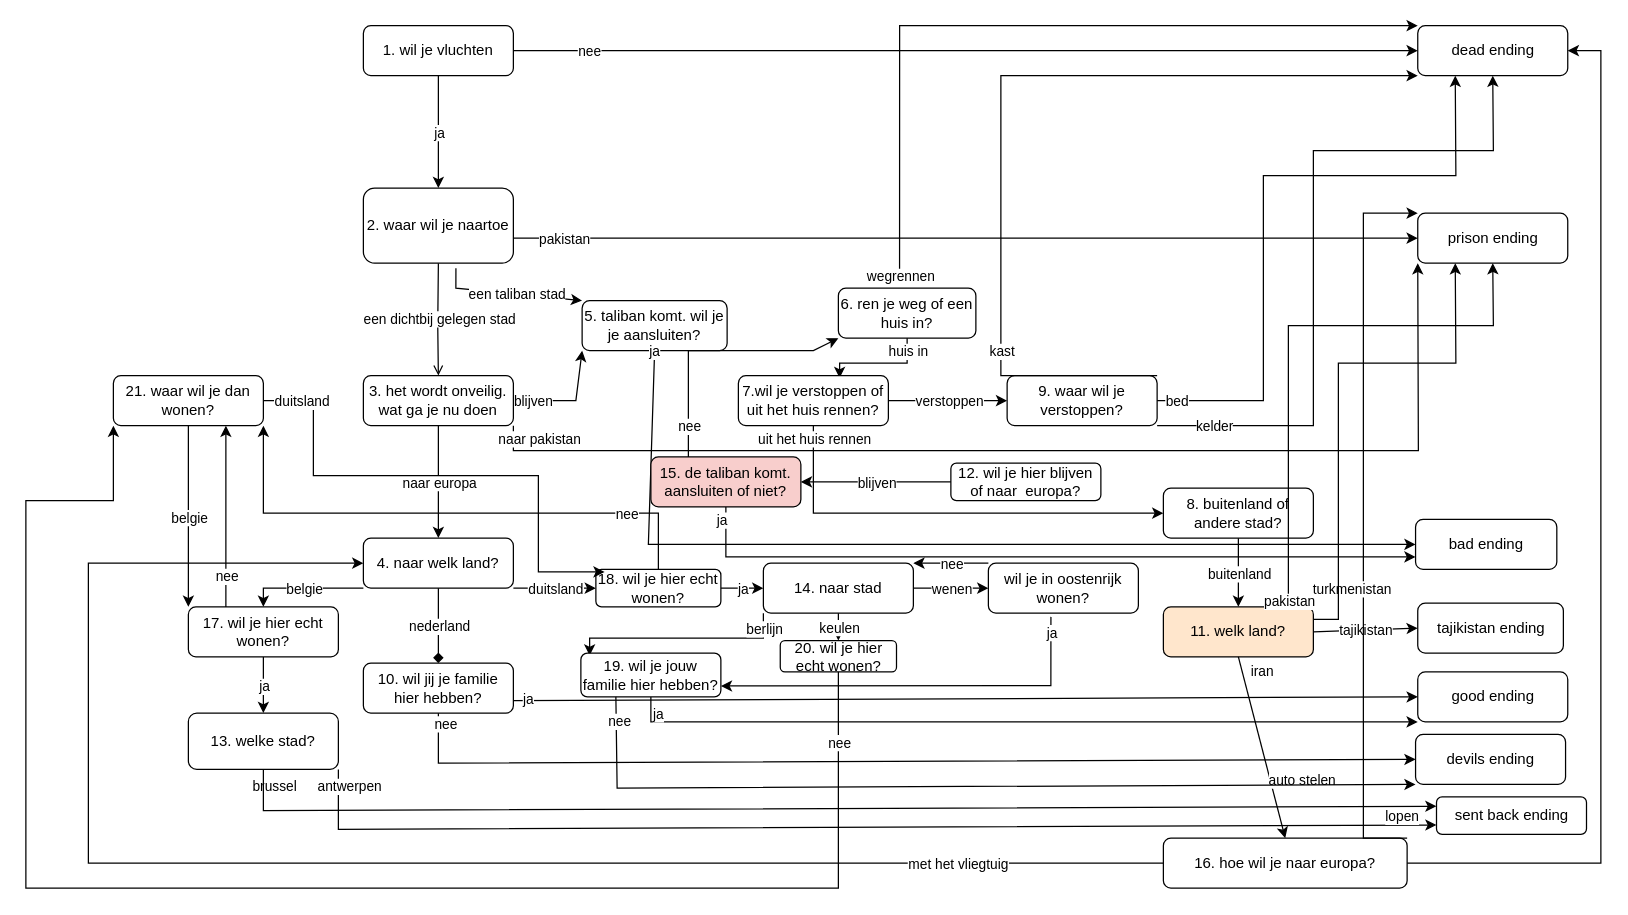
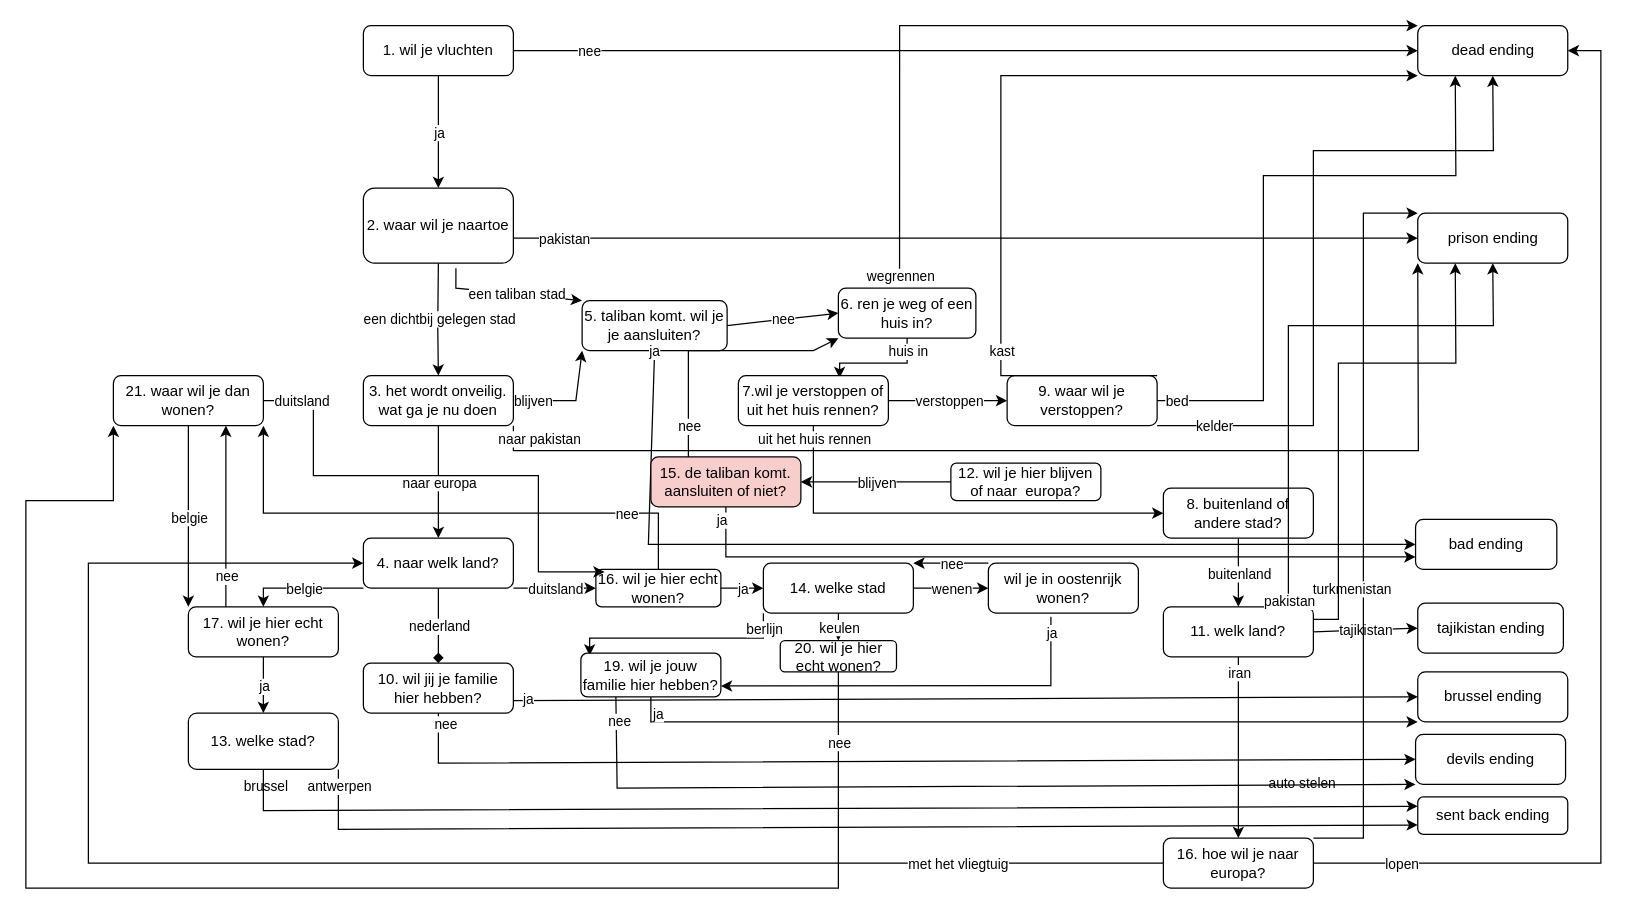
edge "5. taliban komt. wil je je aansluiten?" -> "6. ren je weg of een huis in?": added, label "nee"
edge "2. waar wil je naartoe" -> "3. het wordt onveilig. wat ga je nu doen": arrowhead open -> classic
node "18. wil je hier echt wonen?": label "18. wil je hier echt wonen?" -> "16. wil je hier echt wonen?"
node "14. naar stad": label "14. naar stad" -> "14. welke stad"
node "11. welk land?": fillcolor #ffe6cc -> #ffffff
node "good ending": label "good ending" -> "brussel ending"
node "sent back ending": moved (1511, 816) -> (1493, 816)
node "16. hoe wil je naar europa?": size 244x50 -> 150x50
